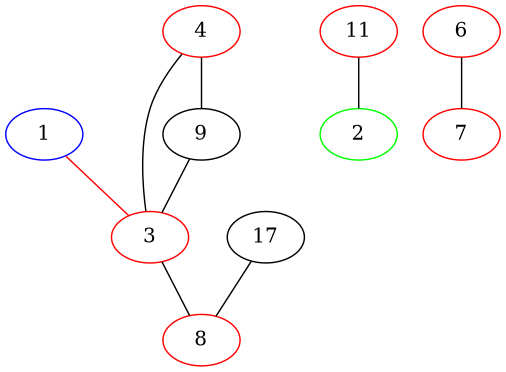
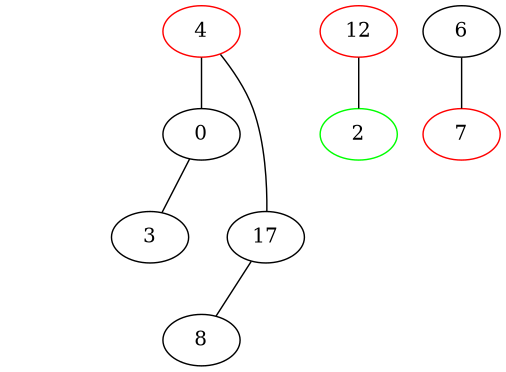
node "11": label "11" -> "12"
node "6": color red -> black
edge "4" -- "3": now "4" -- "17"
node "1": removed
node "9": label "9" -> "0"
node "3": color red -> black
edge "3" -- "8": removed
node "8": color red -> black
